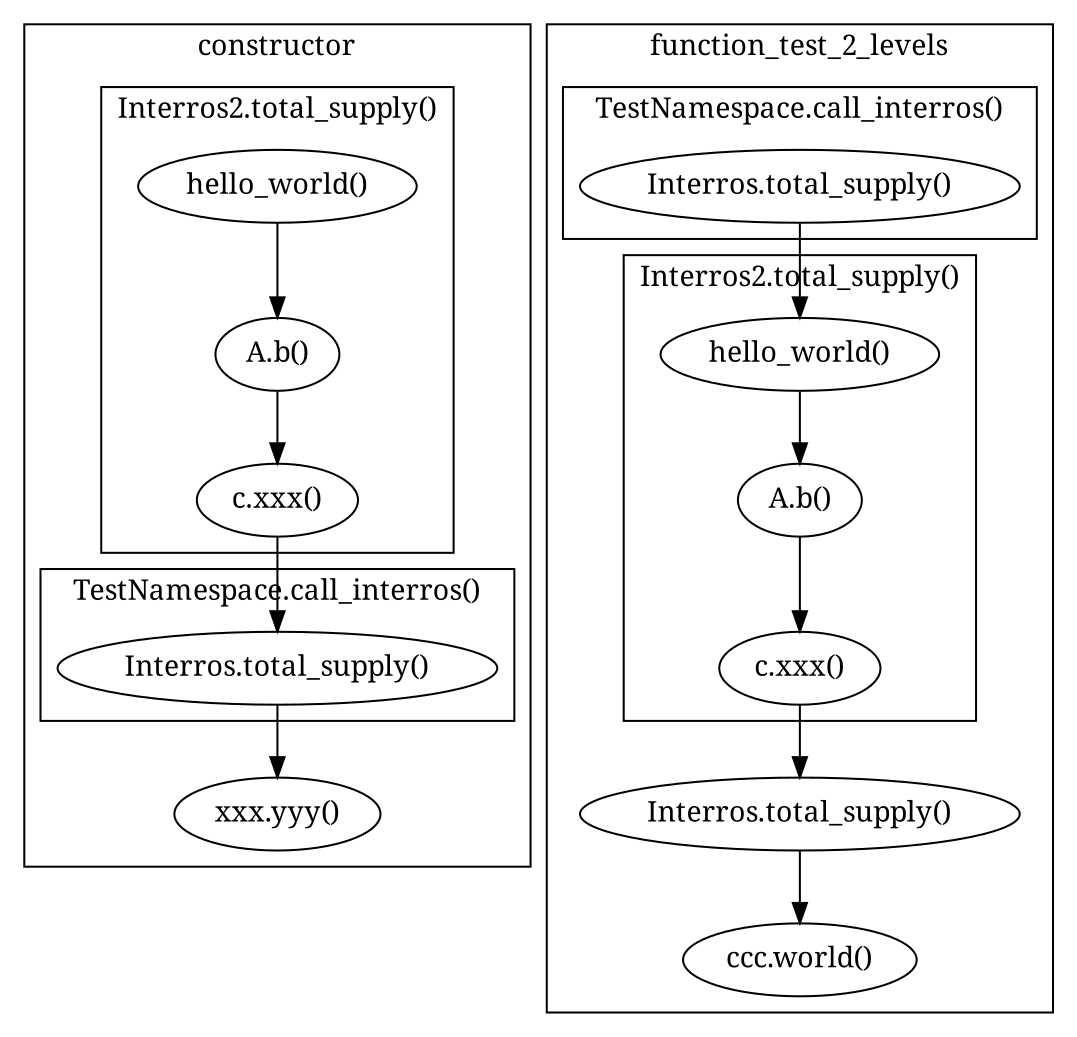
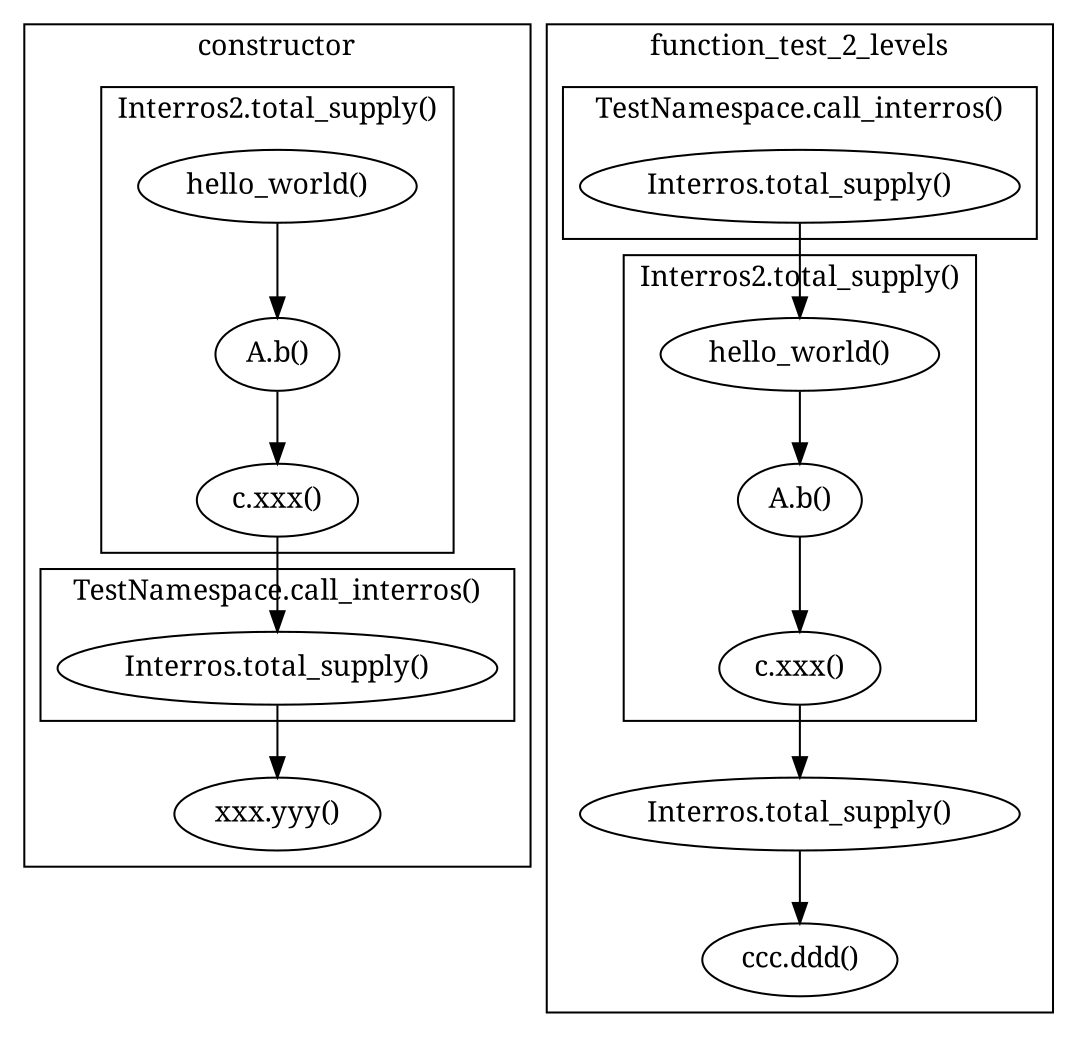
node "ccc.world()": label "ccc.world()" -> "ccc.ddd()"
